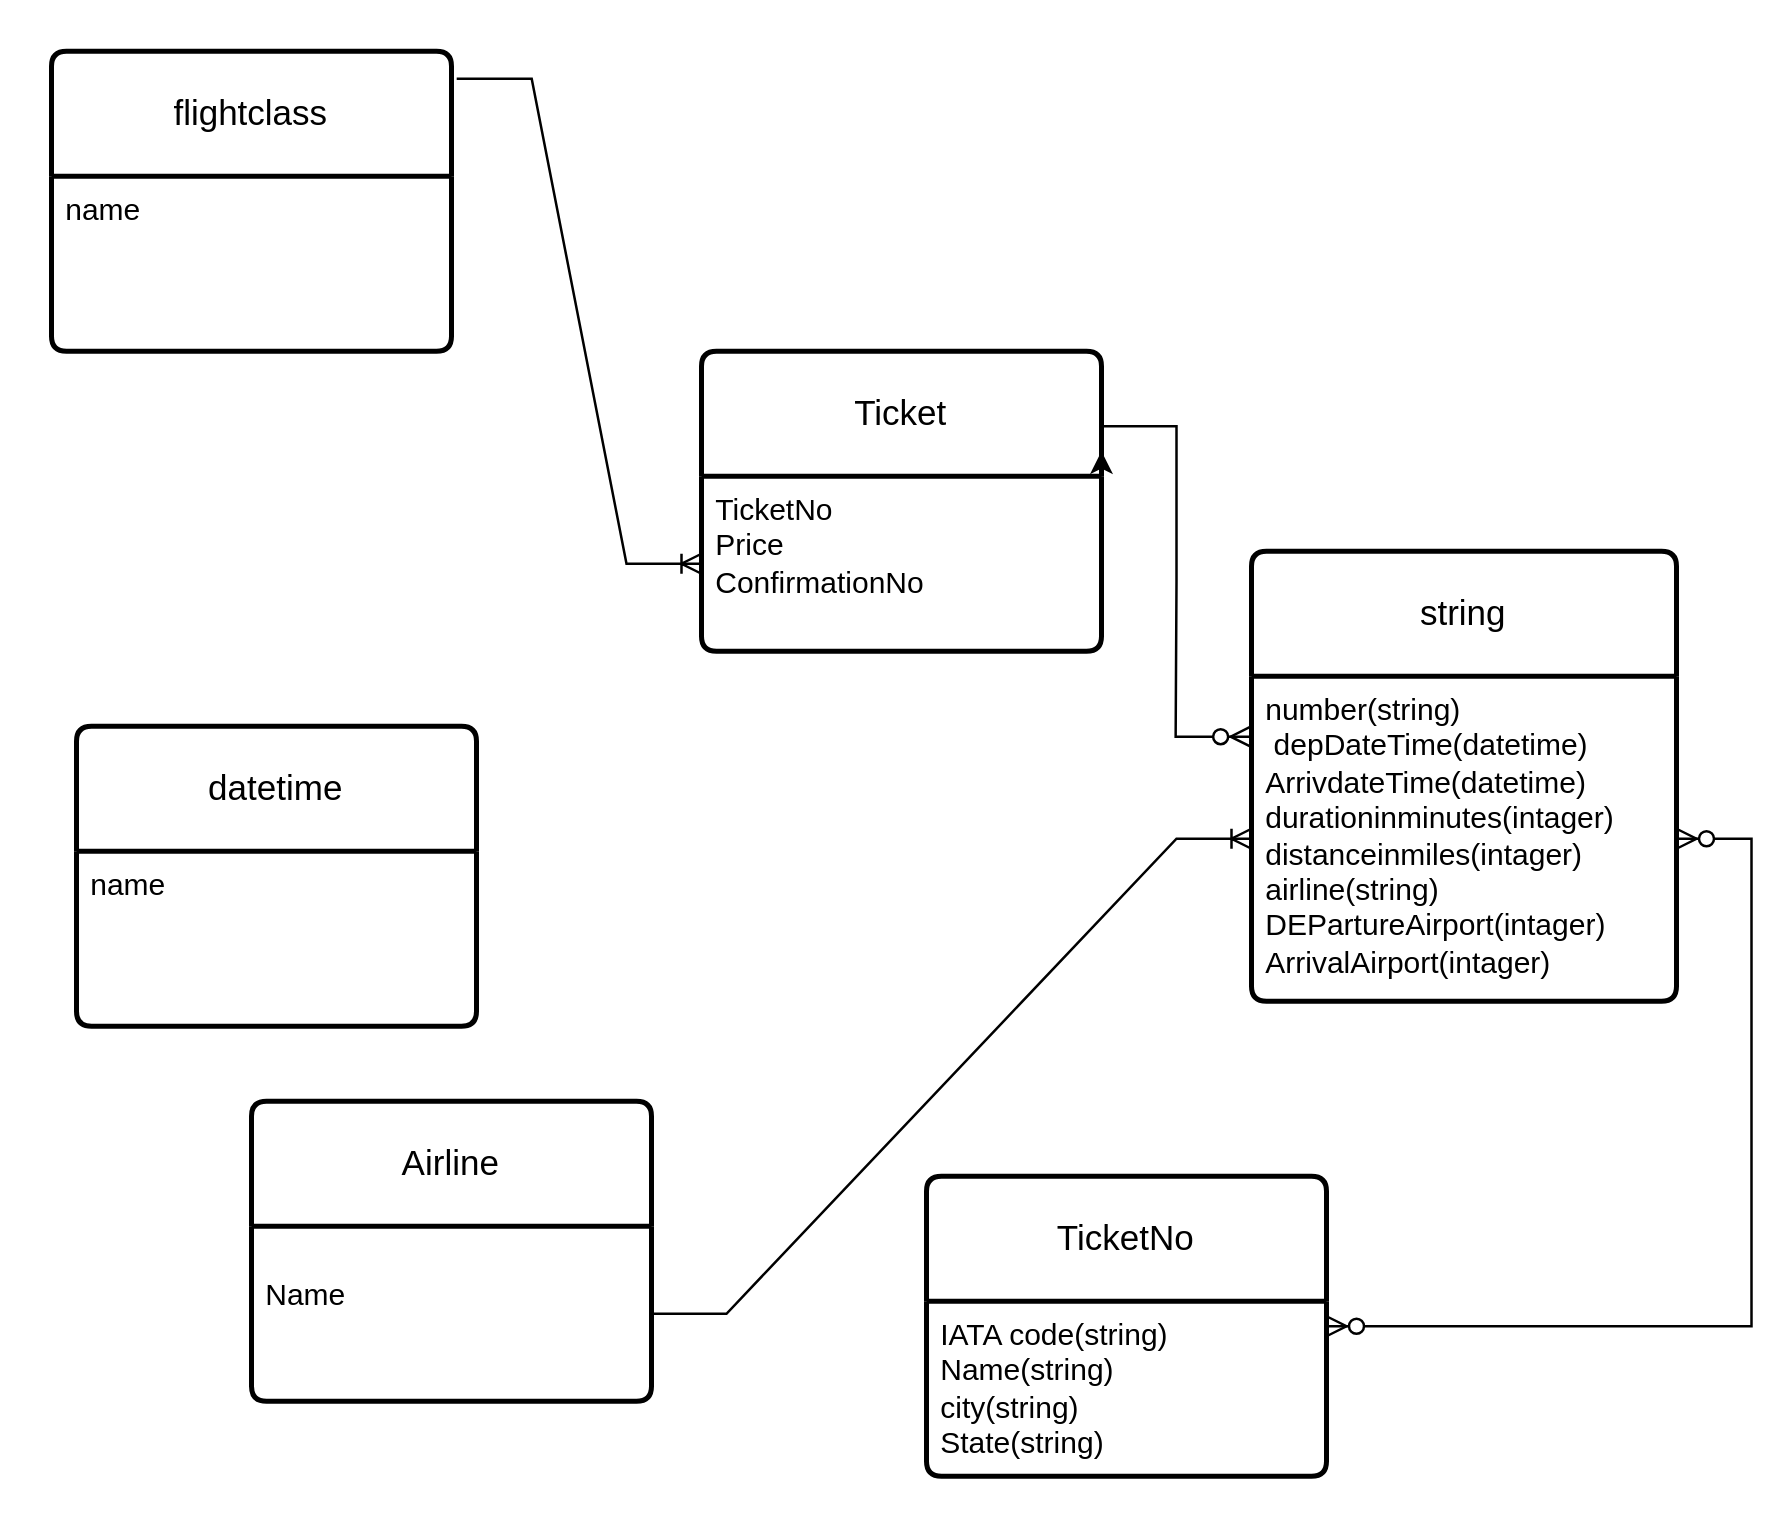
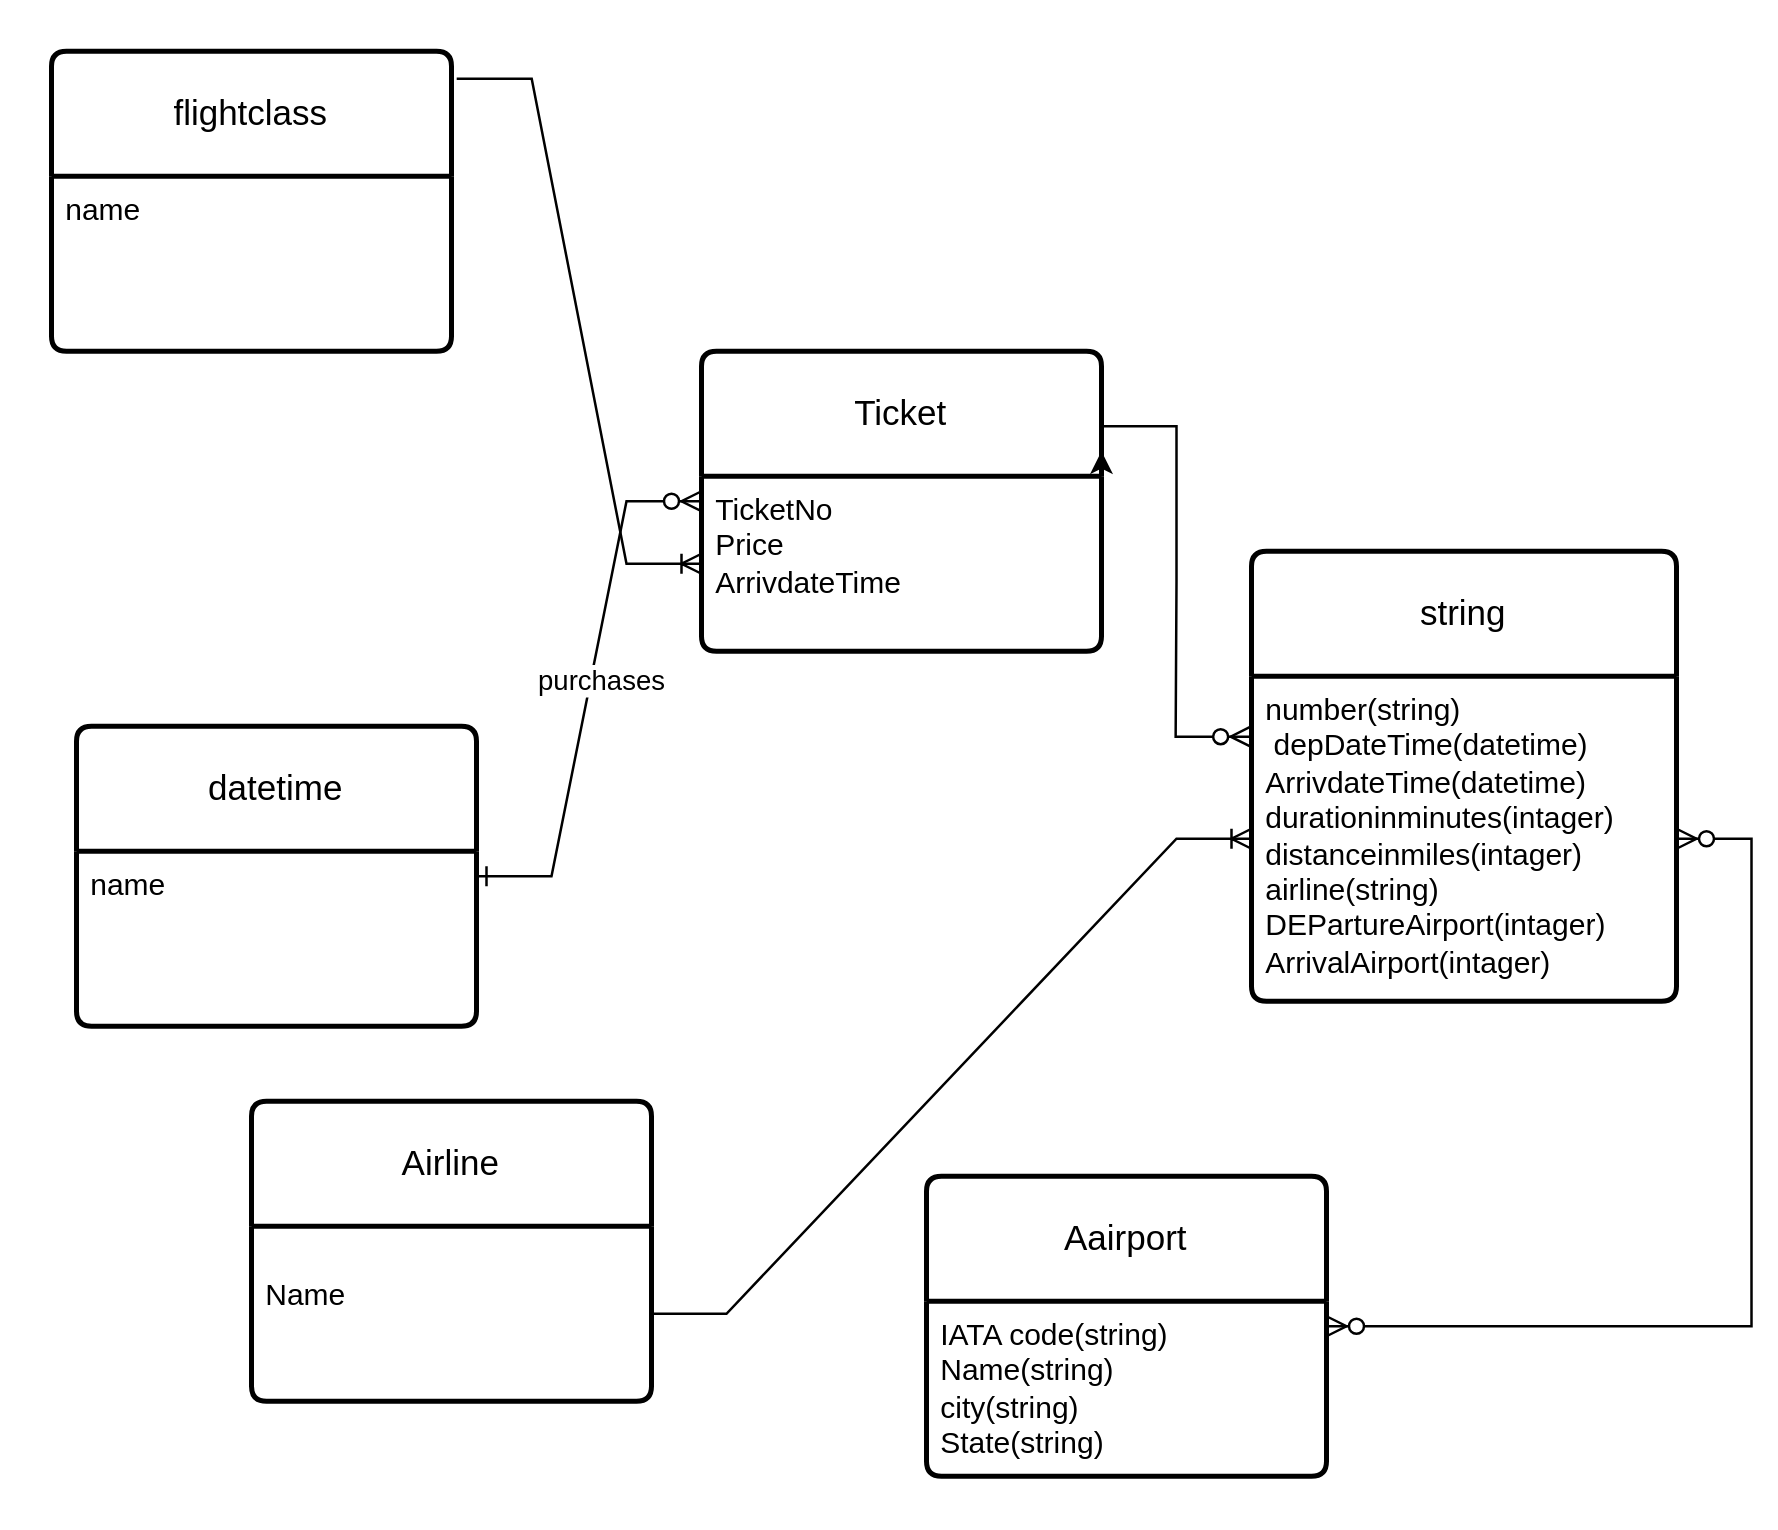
node "TicketNo Price ConfirmationNo": label "TicketNo Price ConfirmationNo" -> "TicketNo Price ArrivdateTime"
edge "Ticket" -- "datetime": added, label "purchases"
node "TicketNo": label "TicketNo" -> "Aairport"
